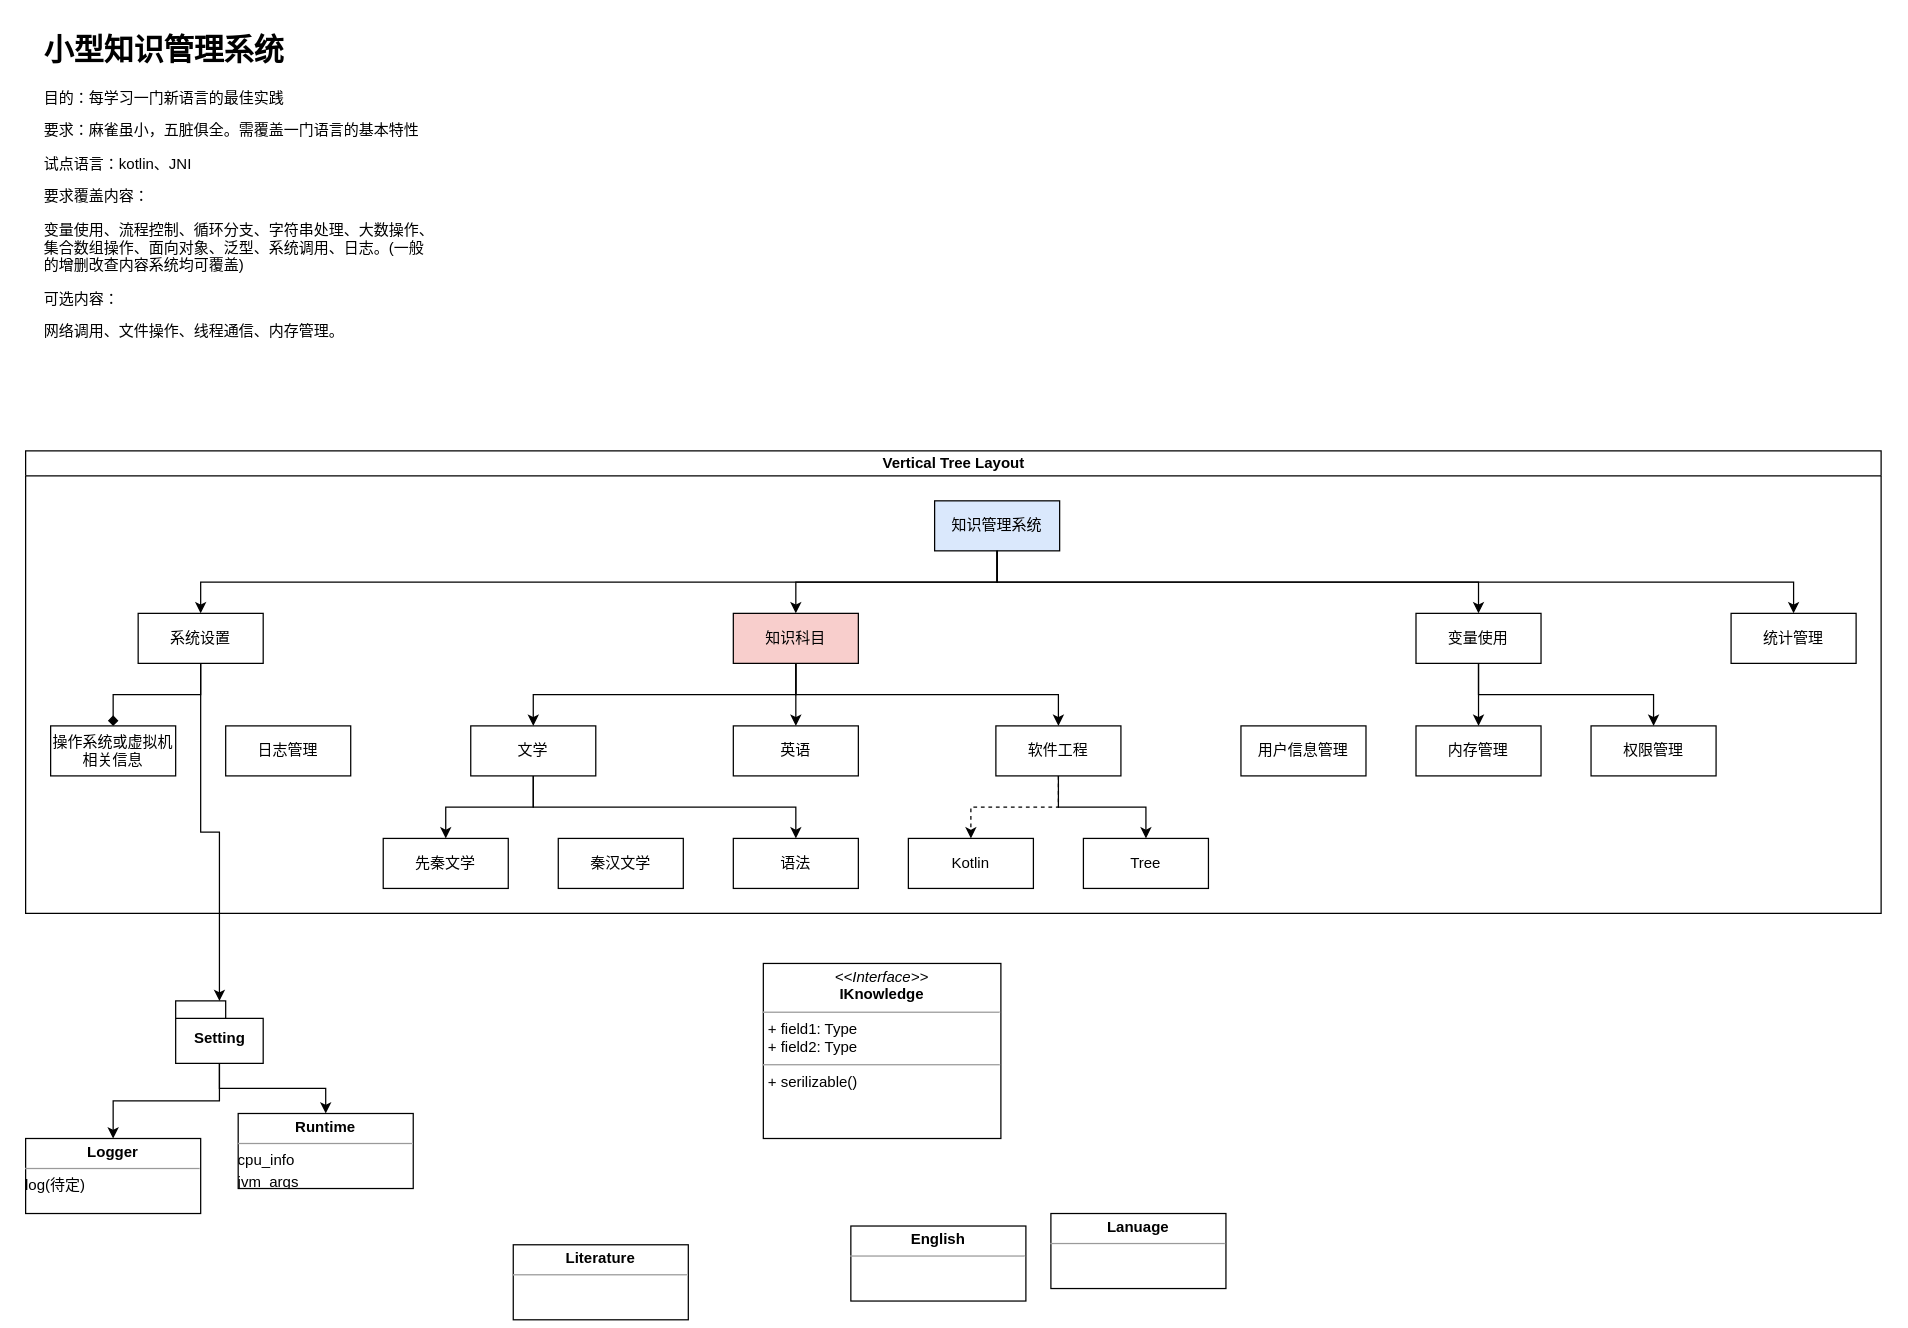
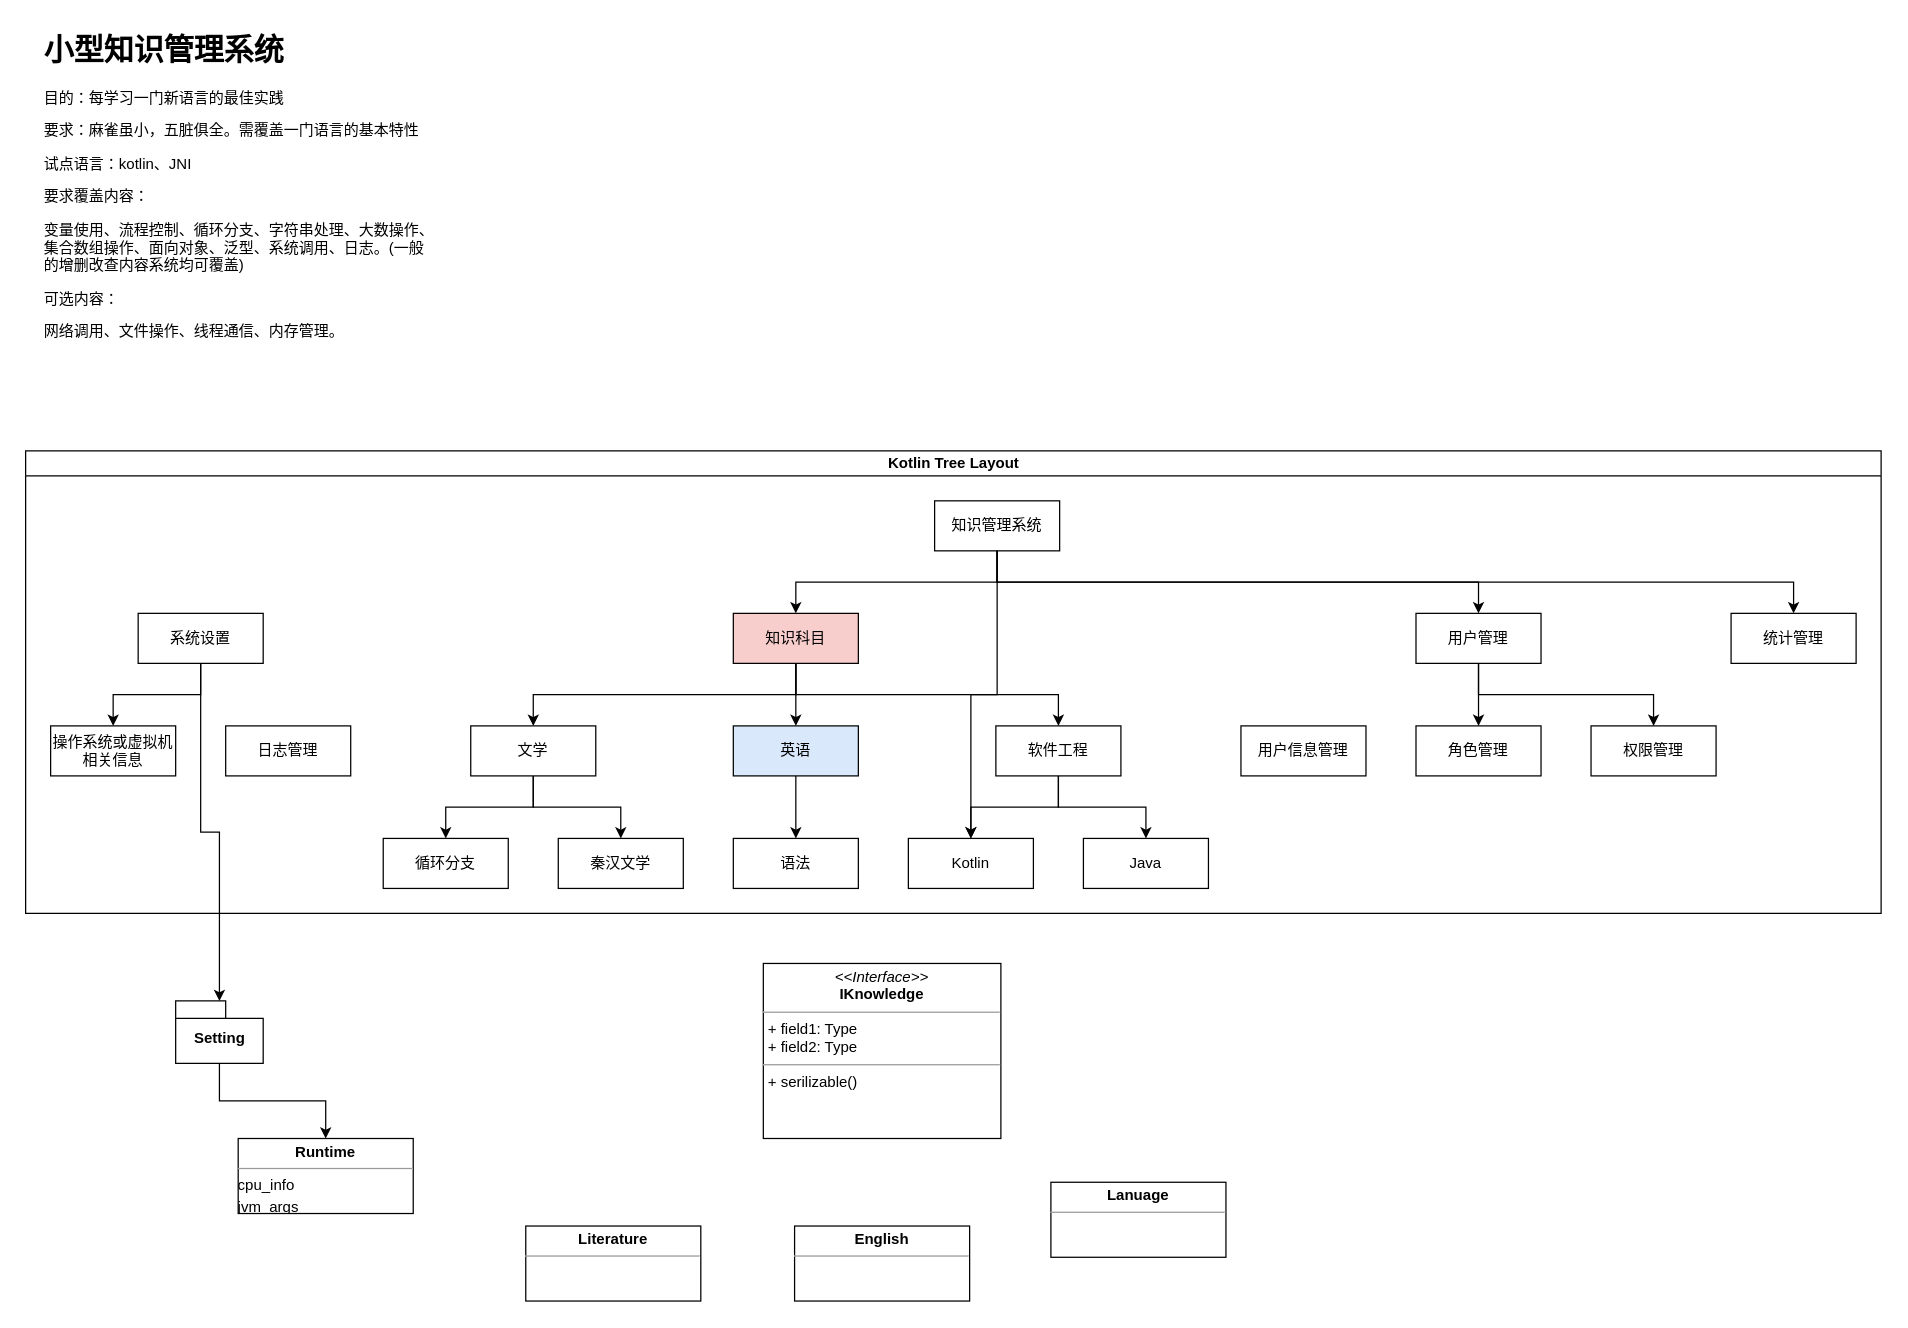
node "Vertical Tree Layout": label "Vertical Tree Layout" -> "Kotlin Tree Layout"
node "知识管理系统": fillcolor #dae8fc -> #ffffff
edge "知识管理系统" -> "系统设置": now "知识管理系统" -> "Kotlin"
node "变量使用": label "变量使用" -> "用户管理"
edge "系统设置" -> "操作系统或虚拟机相关信息": arrowhead diamond -> classic
node "英语": fillcolor #ffffff -> #dae8fc
node "内存管理": label "内存管理" -> "角色管理"
edge "英语" -> "语法": added
edge "文学" -> "语法": now "文学" -> "秦汉文学"
edge "软件工程" -> "Kotlin": style dashed -> solid
node "先秦文学": label "先秦文学" -> "循环分支"
node "Tree": label "Tree" -> "Java"
edge "Setting" -> "Logger log(待定)": removed
node "Runtime cpu_info jvm_args": moved (326, 1151) -> (326, 1176)
node "Logger log(待定)": removed
node "Lanuage": moved (1138, 1251) -> (1138, 1219)
node "English": moved (938, 1263) -> (882, 1263)
node "Literature": moved (601, 1282) -> (613, 1263)
